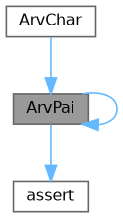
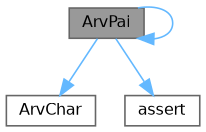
edge "ArvChar" -> "ArvPai": reversed
